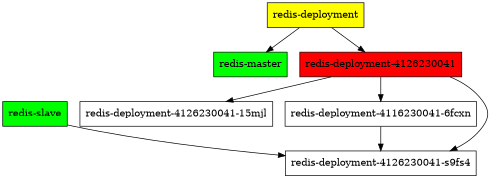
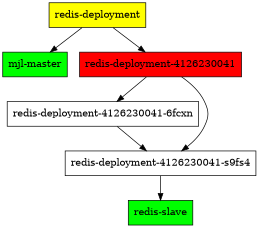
node "redis-master": label "redis-master" -> "mjl-master"
node "redis-deployment-4126230041-15mjl": removed
node "redis-deployment-4116230041-6fcxn": label "redis-deployment-4116230041-6fcxn" -> "redis-deployment-4126230041-6fcxn"
edge "redis-slave" -> "redis-deployment-4126230041-s9fs4": reversed
